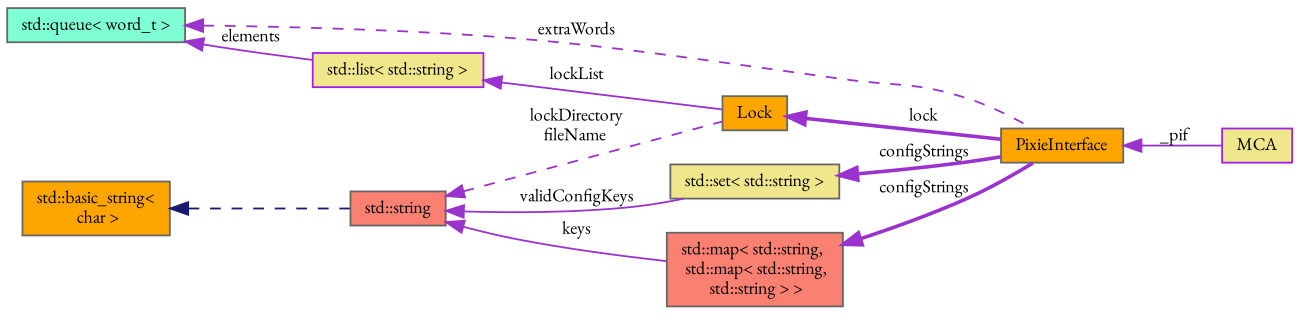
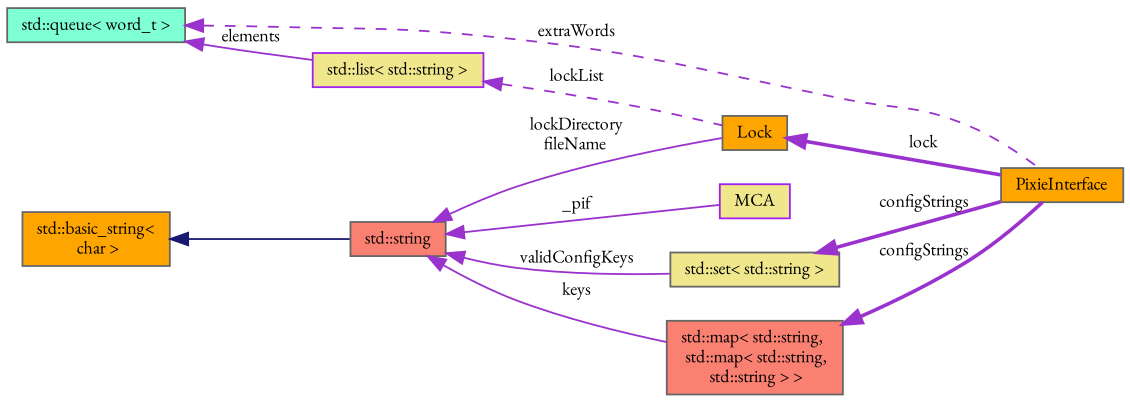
edge "Lock" -> "std::list< std::string >": style solid -> dashed
edge "MCA" -> "PixieInterface": now "MCA" -> "std::string"
edge "Lock" -> "std::string": style dashed -> solid
edge "std::string" -> "std::basic_string< char >": style dashed -> solid
